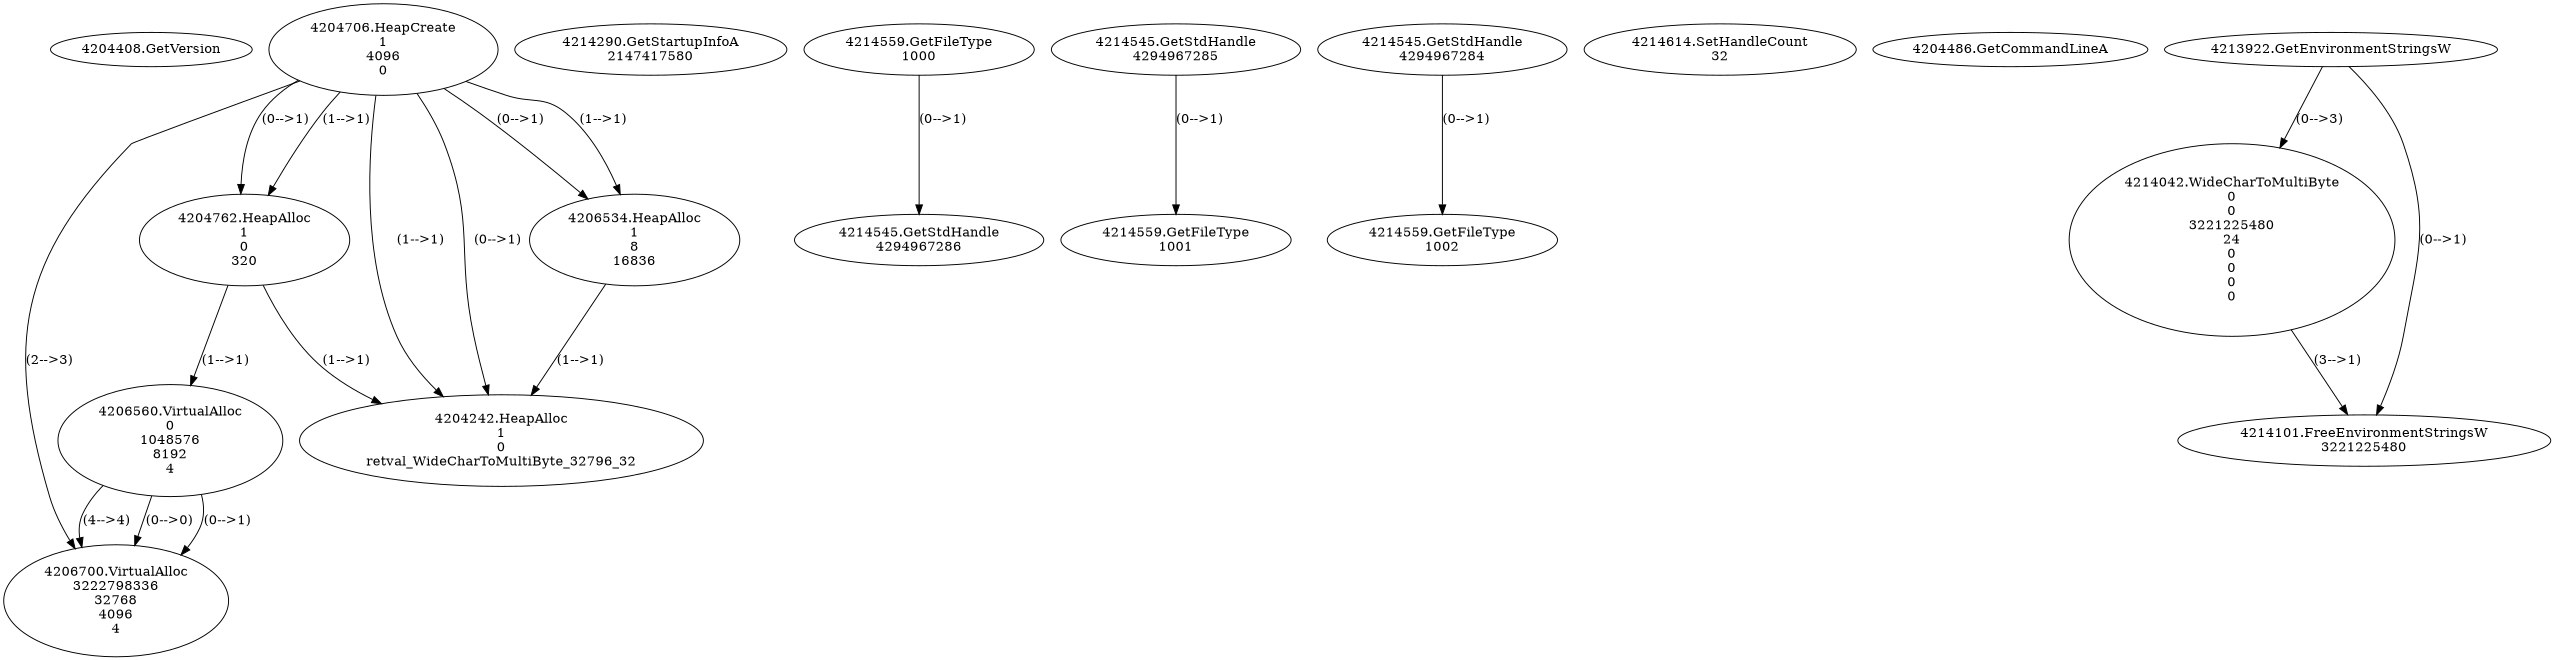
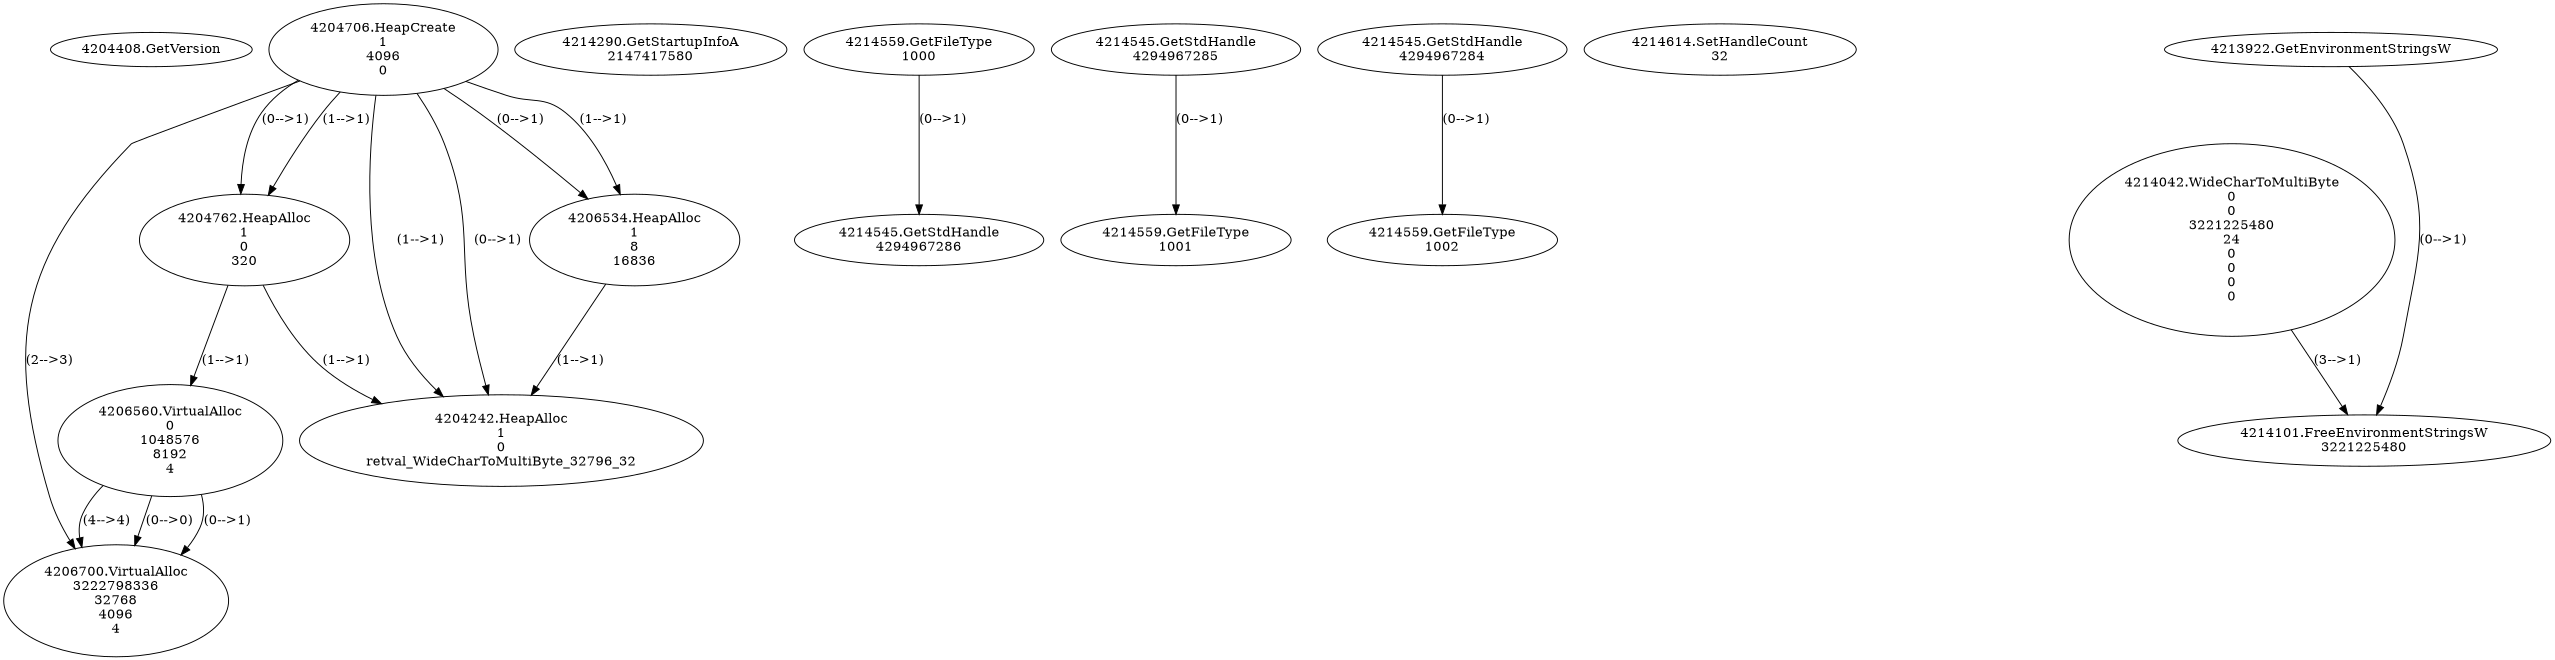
node "4204486.GetCommandLineA": removed
edge "4213922.GetEnvironmentStringsW" -> "4214042.WideCharToMultiByte 0 0 3221225480 24 0 0 0 0": removed, label "(0-->3)"
